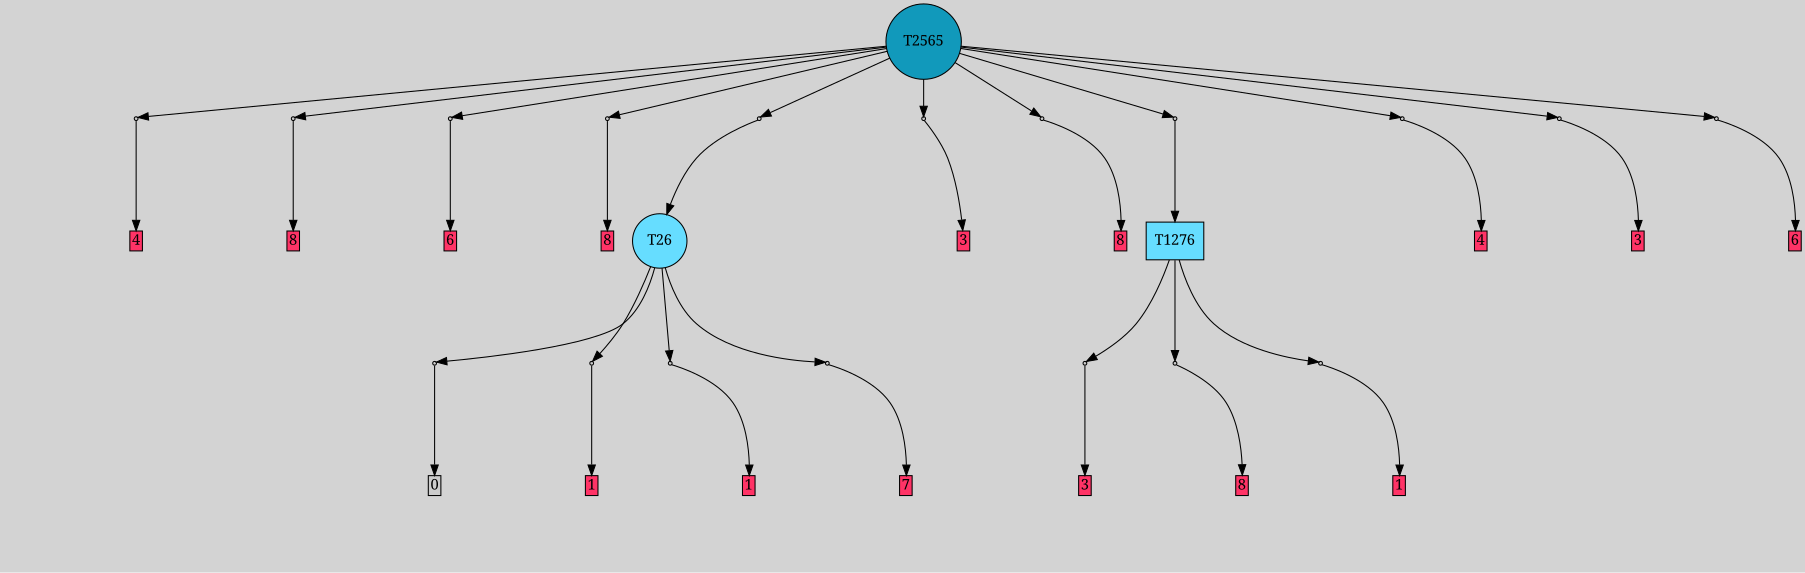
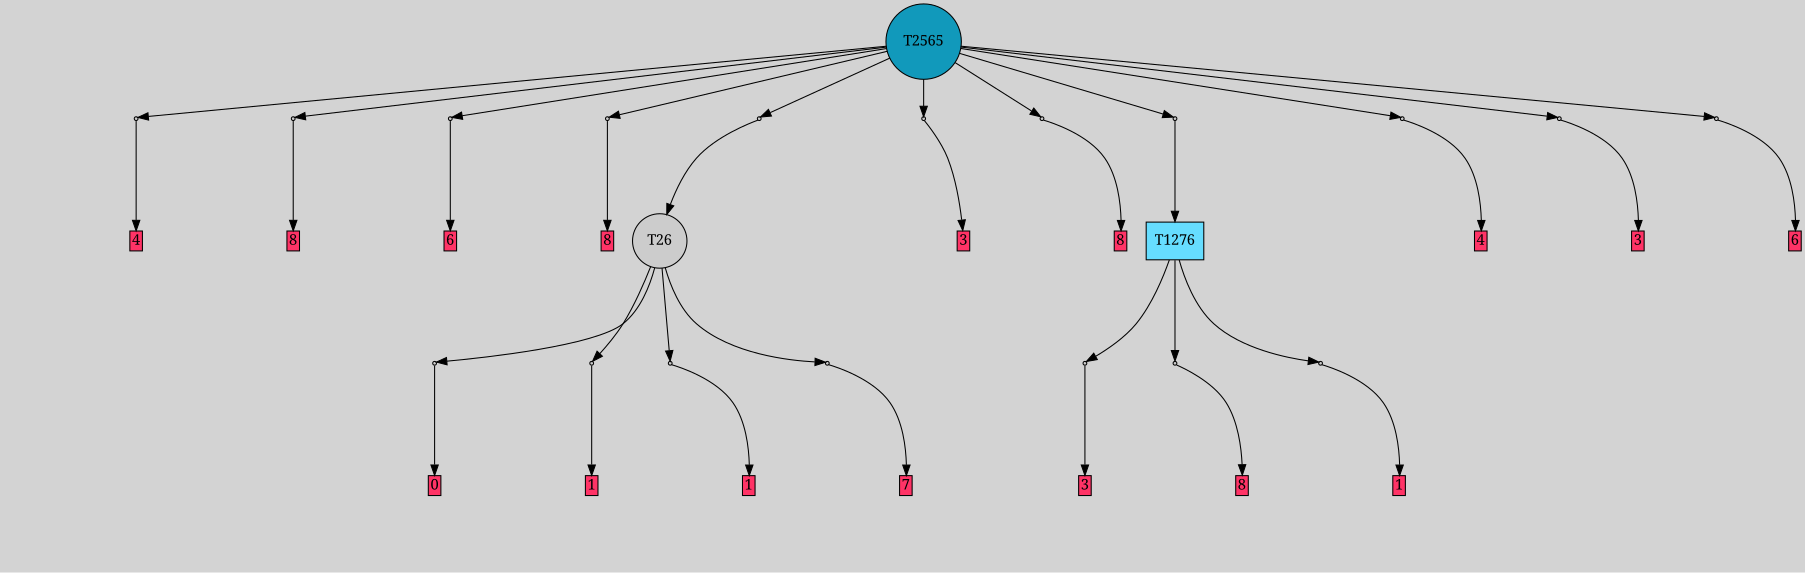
node "T26": fillcolor #66ddff -> #cccccc
node "0": fillcolor #cccccc -> #ff3366
